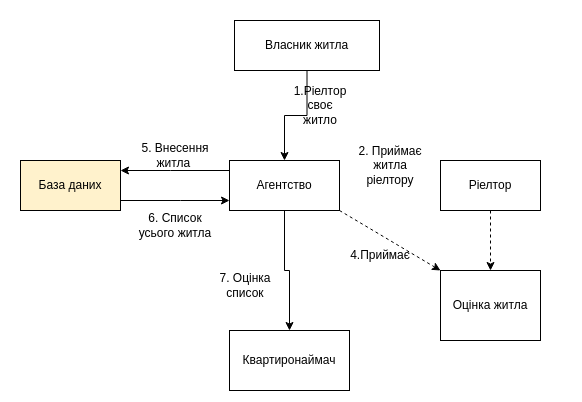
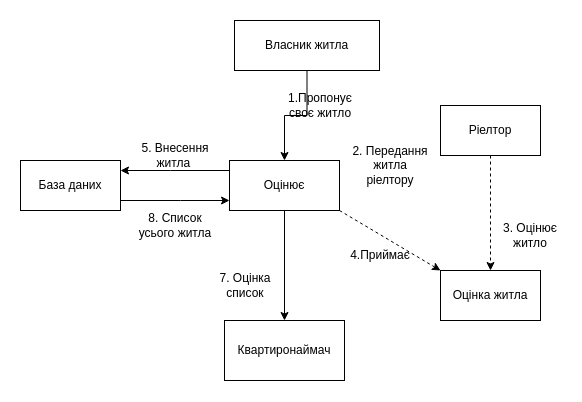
node "1.Ріелтор своє житло": label "1.Ріелтор своє житло" -> "1.Пропонує своє житло"
node "2. Приймає житла ріелтору": label "2. Приймає житла ріелтору" -> "2. Передання житла ріелтору"
node "База даних": fillcolor #fff2cc -> #ffffff
node "Агентство": label "Агентство" -> "Оцінює"
node "Ріелтор": moved (491, 186) -> (491, 131)
node "6. Список усього житла": label "6. Список усього житла" -> "8. Список усього житла"
node "3. Оцінює житло": added
node "Оцінка житла": size 100x70 -> 100x50
node "Квартиронаймач": moved (290, 361) -> (285, 351)
